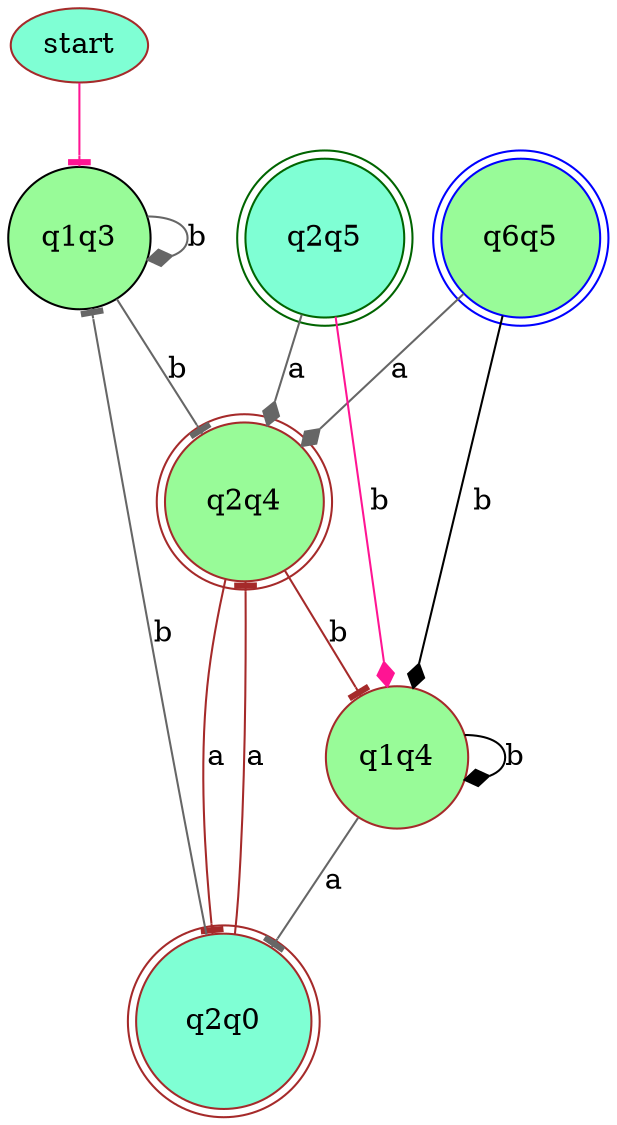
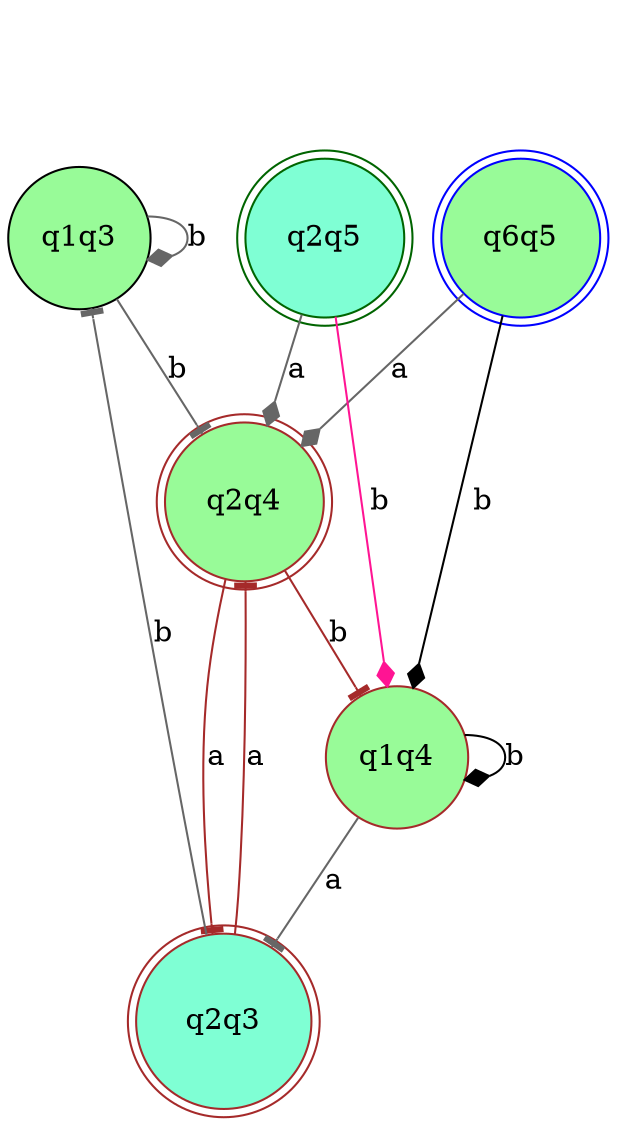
node "start": removed
node "q2q0": label "q2q0" -> "q2q3"
